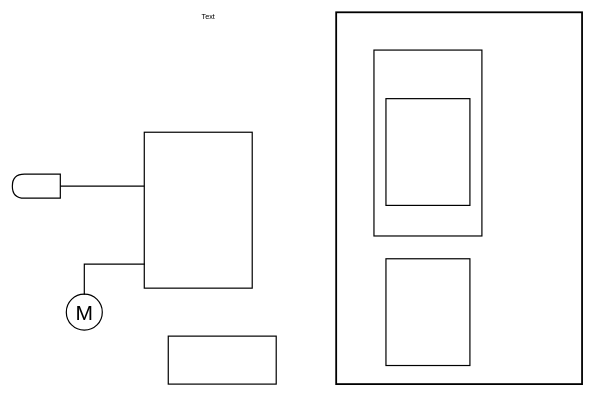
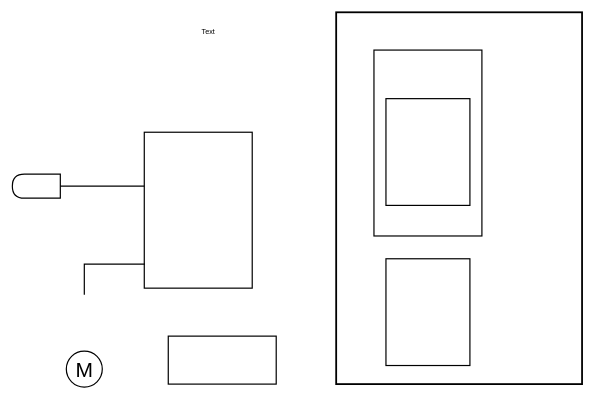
node "Text": moved (209, 17) -> (209, 32)
node "M": moved (84, 312) -> (84, 369)
